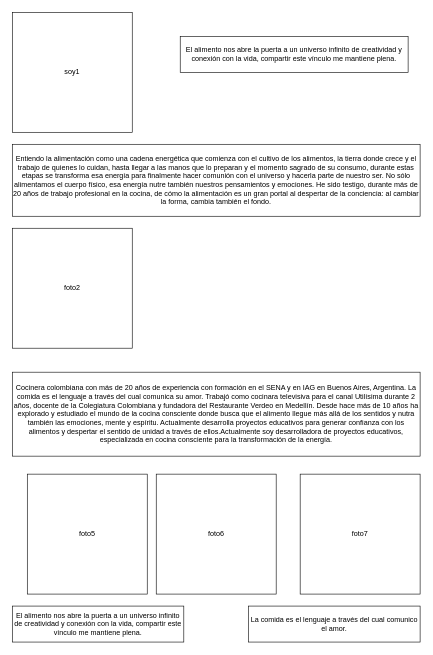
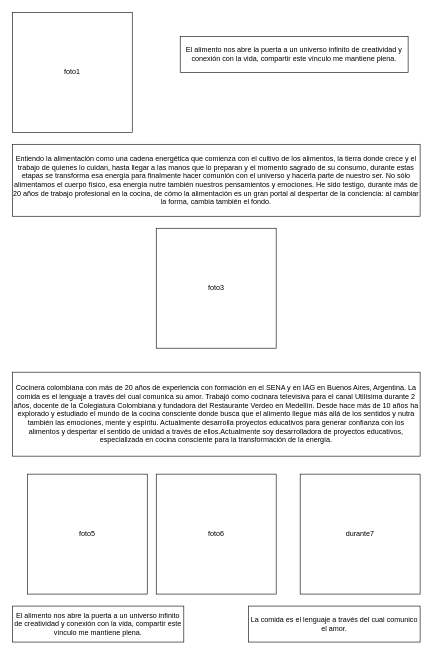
node "soy1": label "soy1" -> "foto1"
node "foto2": removed
node "foto3": added
node "foto7": label "foto7" -> "durante7"
